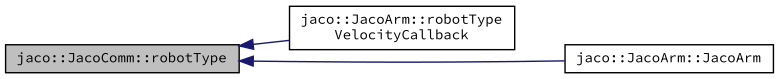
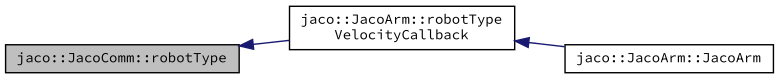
edge "jaco::JacoArm::JacoArm" -> "jaco::JacoComm::robotType": now "jaco::JacoArm::JacoArm" -> "jaco::JacoArm::robotType VelocityCallback"
